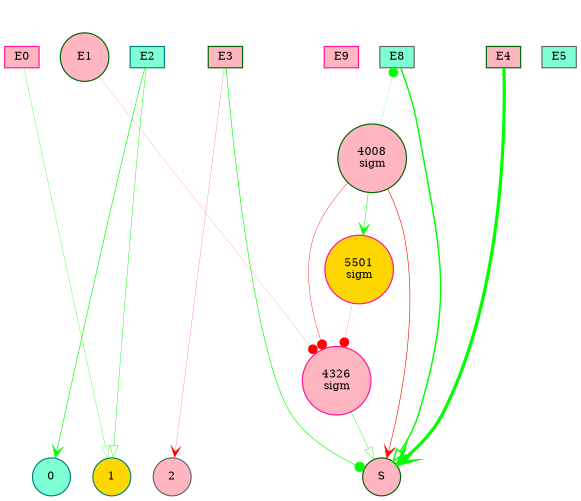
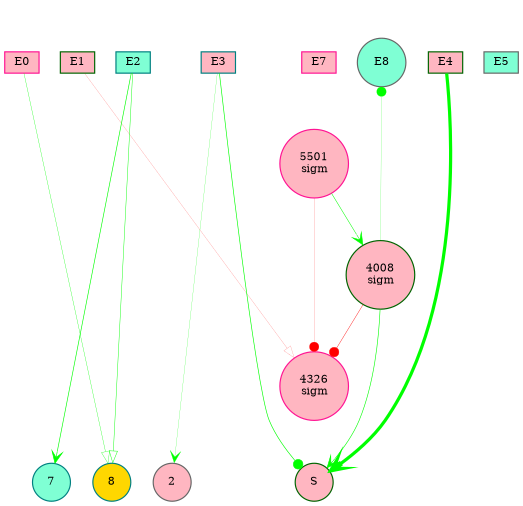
node "E1": shape circle -> box
node "E3": color darkgreen -> teal
node "E9": label "E9" -> "E7"
node "E8": shape box -> circle
edge "E1" -> "4326 sigm": arrowhead dot -> onormal
edge "4008 sigm" -> "5501 sigm": reversed
edge "E3" -> "2": color red -> green
edge "E8" -> "S": removed
node "5501 sigm": fillcolor gold -> lightpink
edge "4008 sigm" -> "S": color red -> green
edge "4326 sigm" -> "S": removed
node "0": label "0" -> "7"
node "1": label "1" -> "8"
